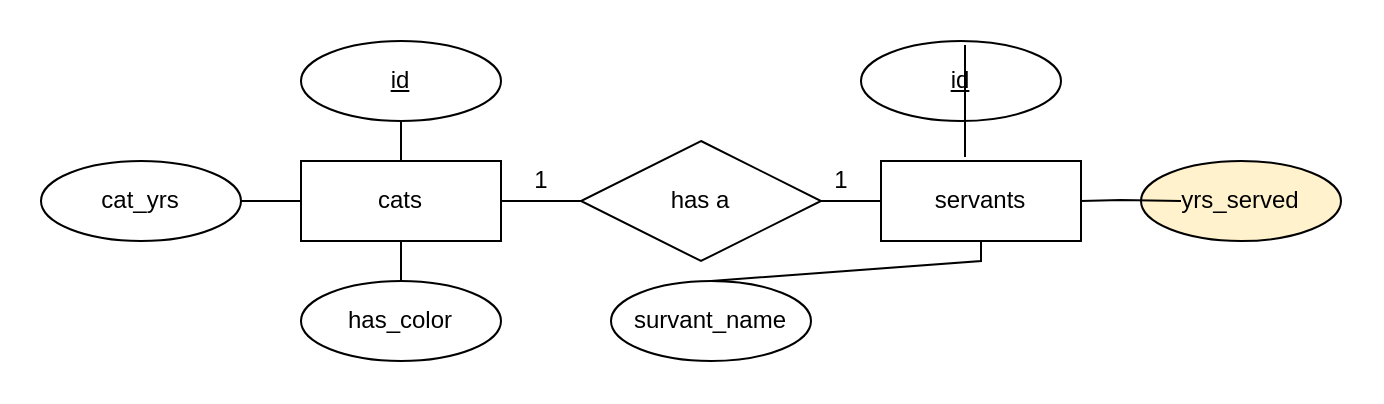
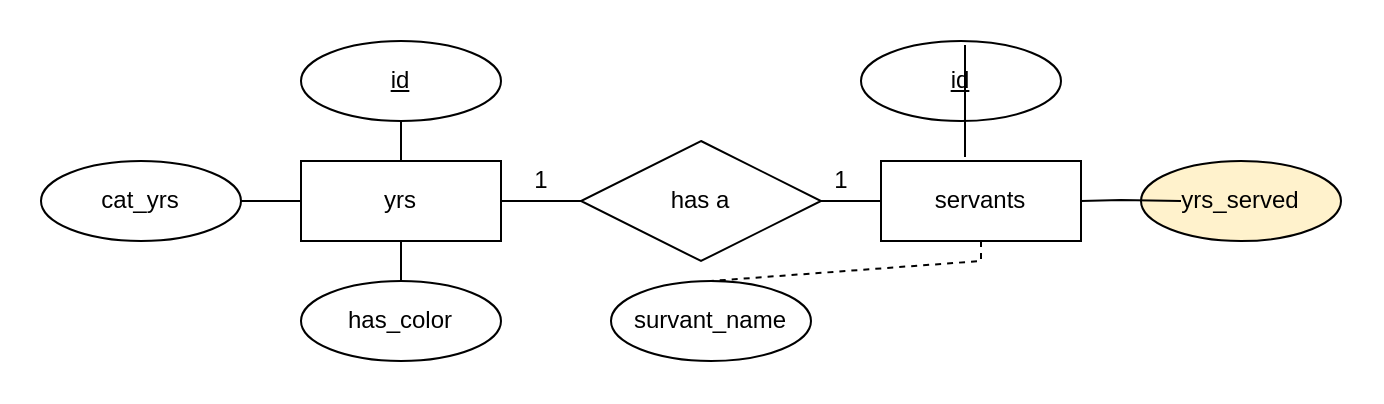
node "cats": label "cats" -> "yrs"
edge "servants" -- "survant_name": style solid -> dashed
